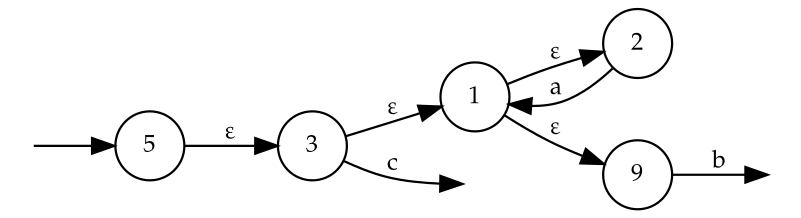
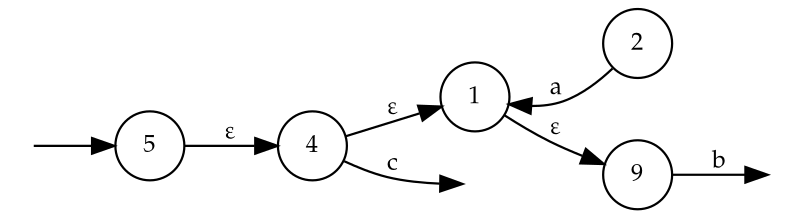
edge "1" -> "2": removed, label "ε"
node "3": label "3" -> "4"
